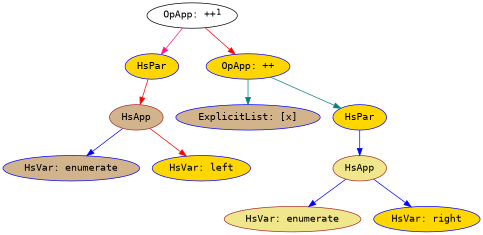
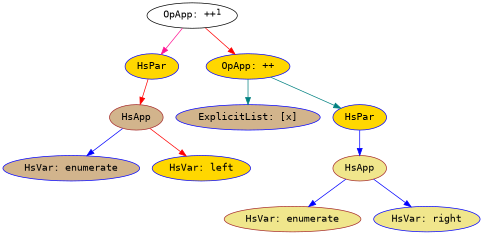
node "HsVar: right": fillcolor gold -> khaki
